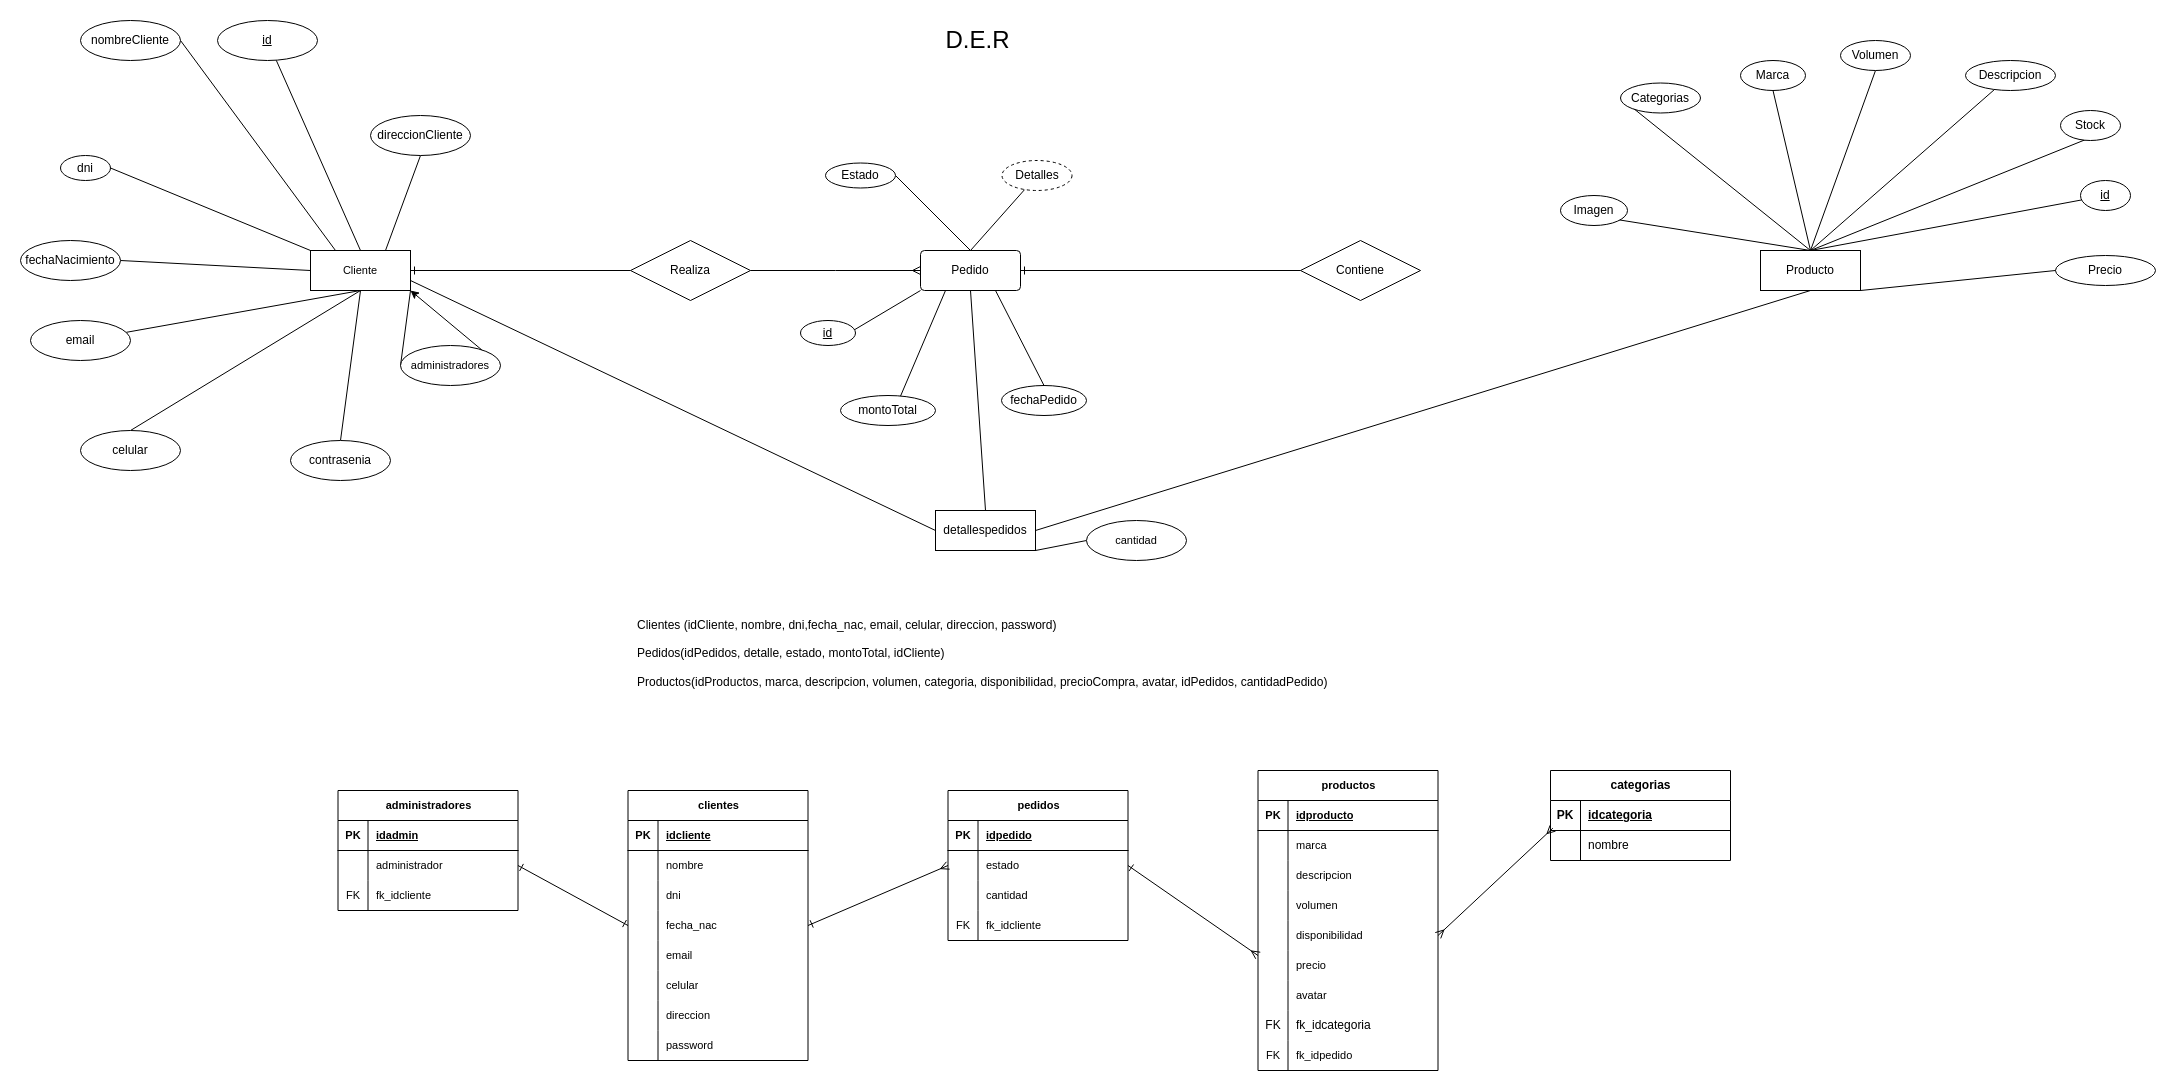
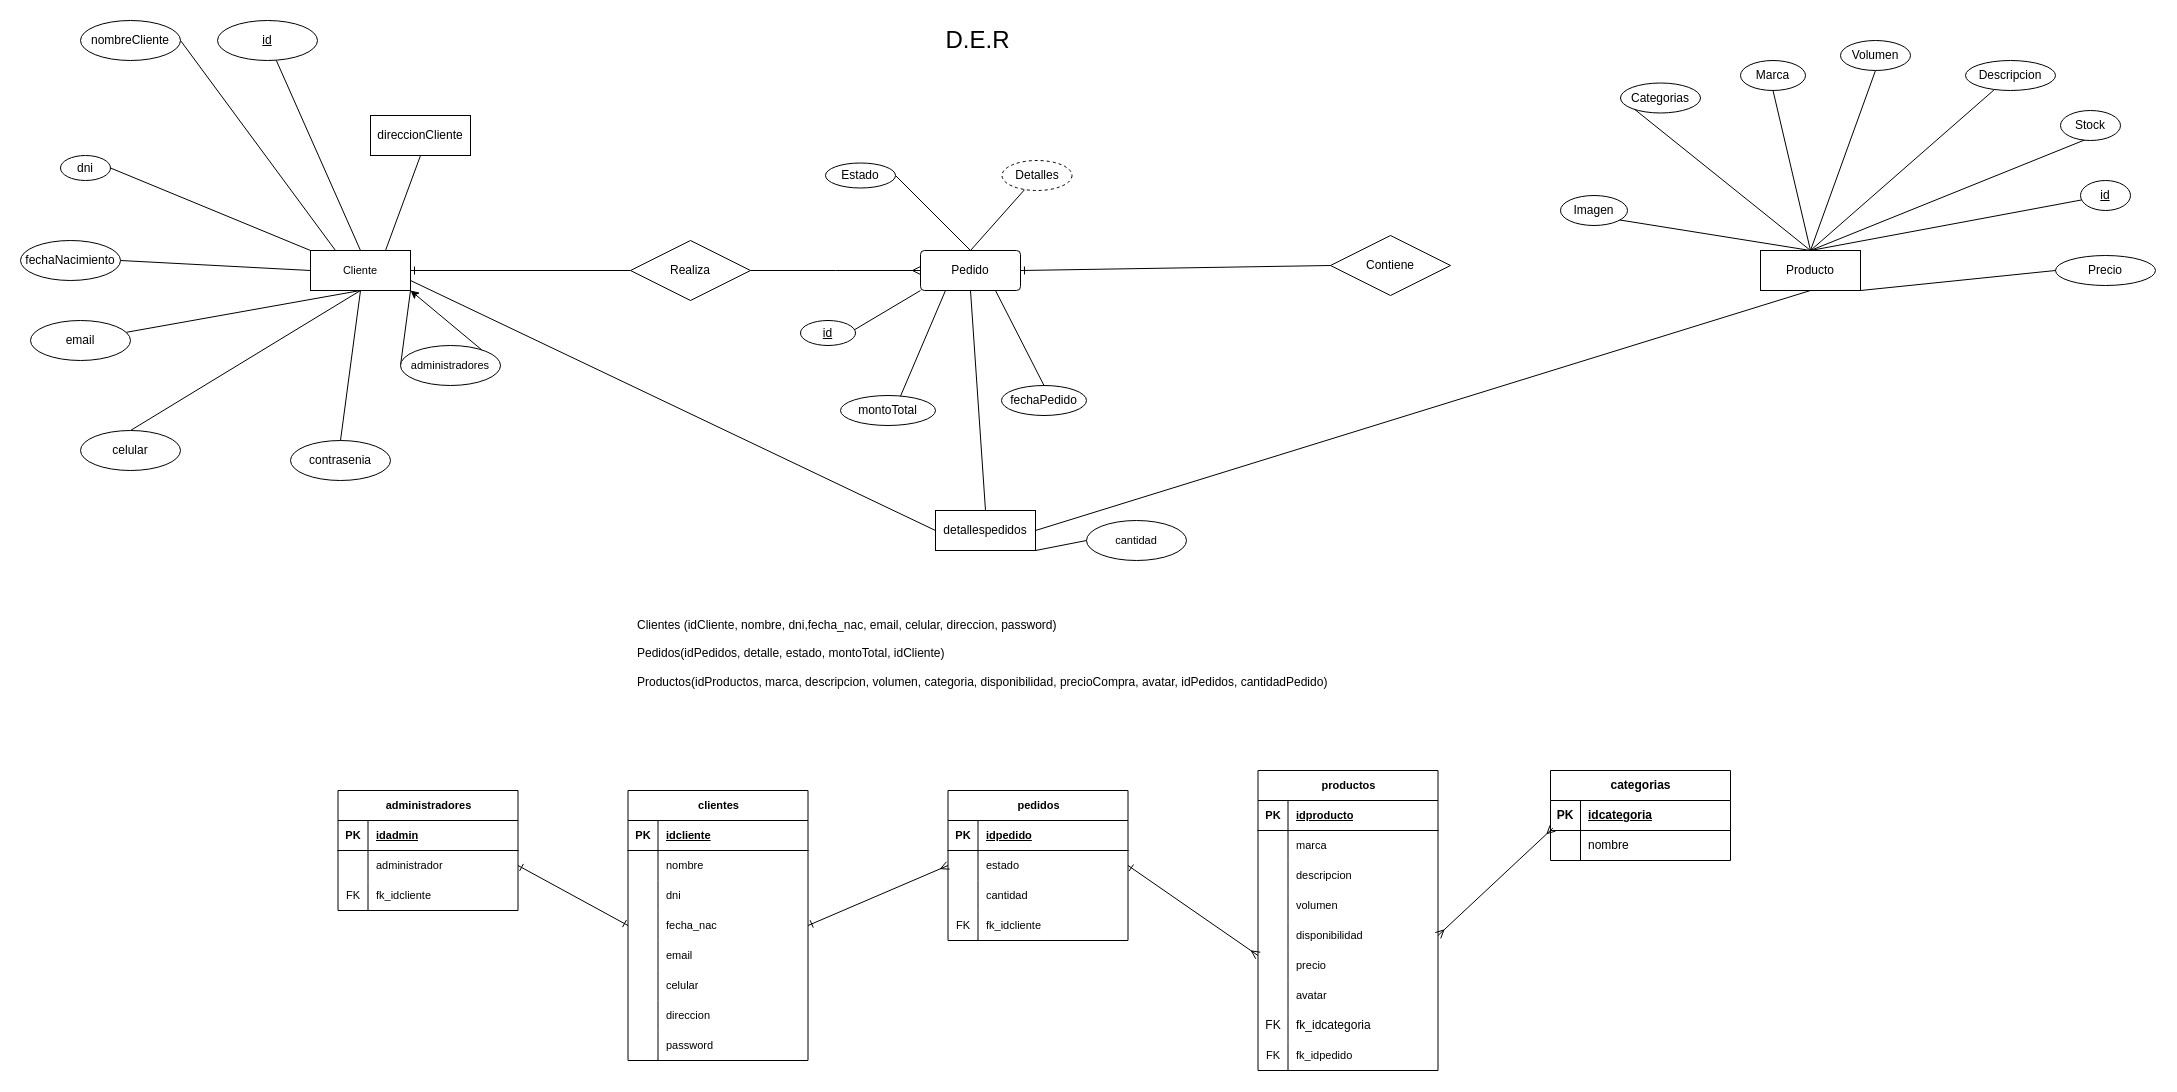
node "direccionCliente": shape ellipse -> rectangle
node "Contiene": moved (1361, 271) -> (1391, 266)
